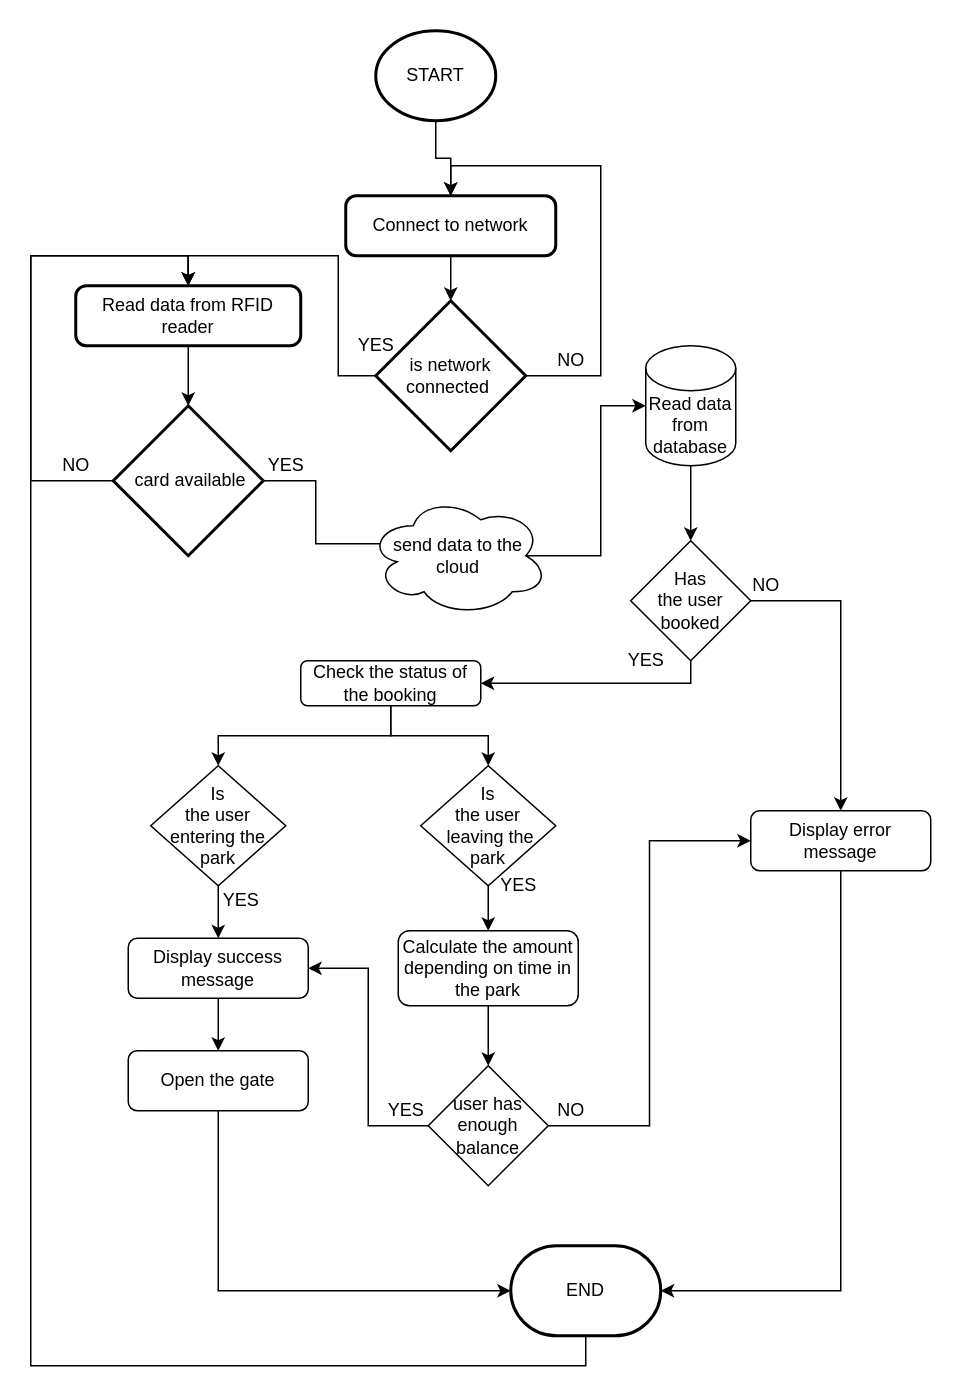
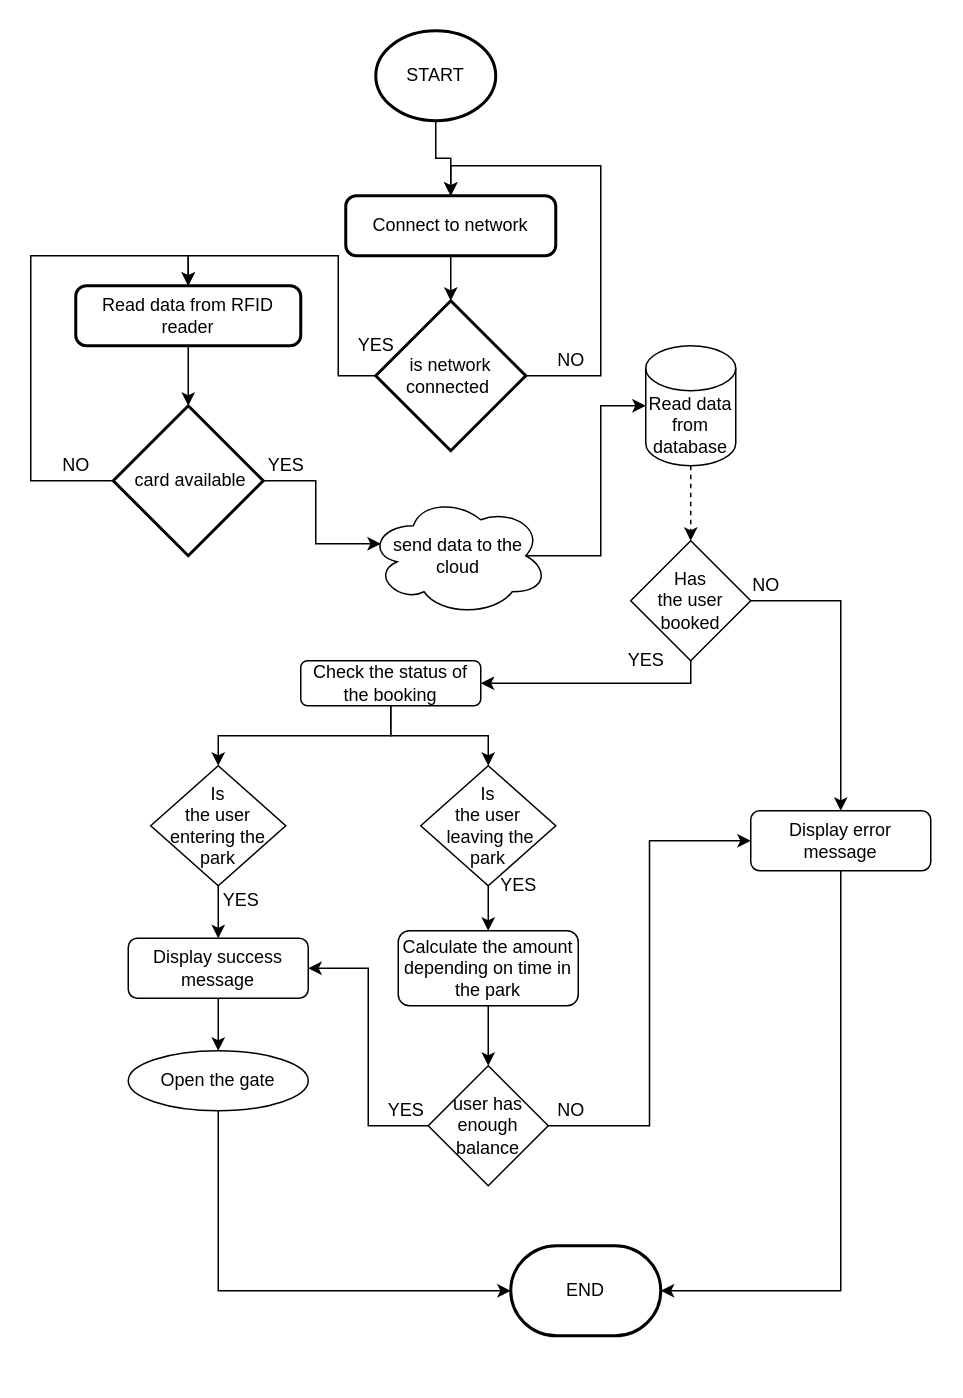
edge "Read data from database" -> "Has the user booked": style solid -> dashed
edge "card available" -- "send data to the cloud": arrowhead none -> classic
node "Open the gate": shape rounded rectangle -> ellipse
edge "END" -> "Read data from RFID reader": removed
